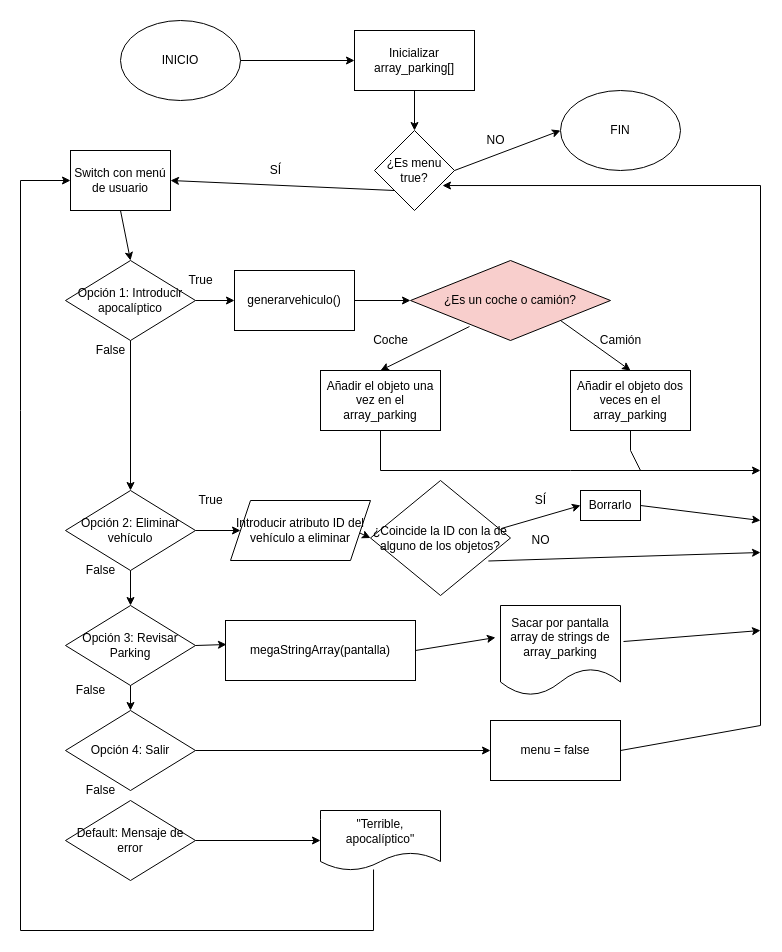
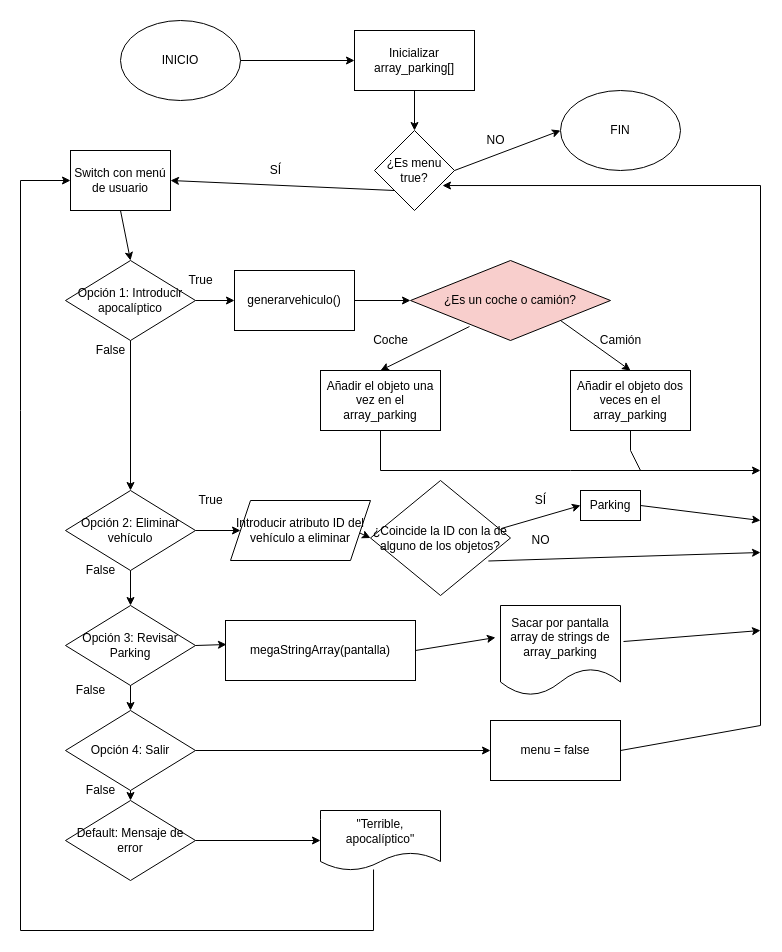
node "Borrarlo": label "Borrarlo" -> "Parking"
edge "Opción 4: Salir" -> "Default: Mensaje de error": added
